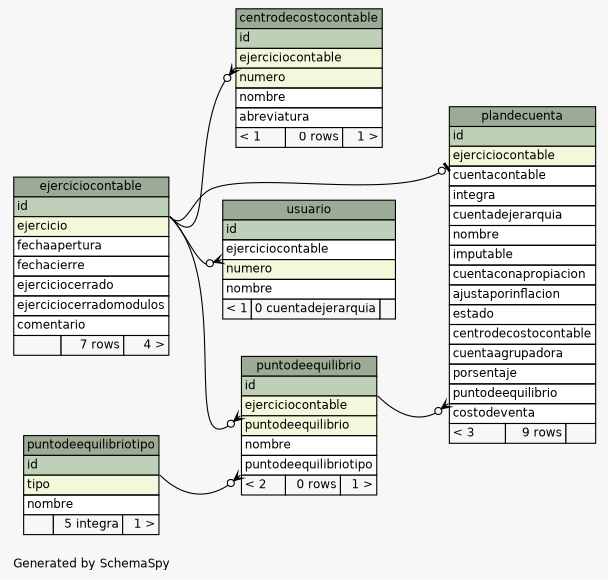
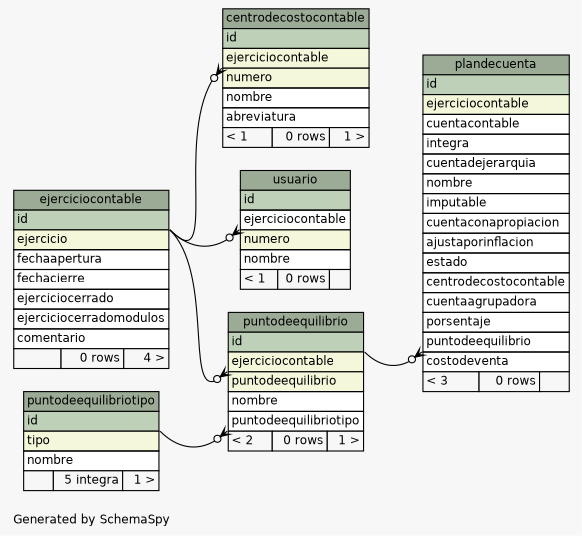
edge "ejerciciocontable" -> "plandecuenta": removed
node "usuario": text "0 cuentadejerarquia" -> "0 rows"
node "ejerciciocontable": text "7 rows" -> "0 rows"
node "plandecuenta": text "9 rows" -> "0 rows"
